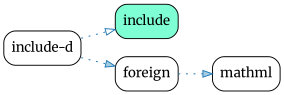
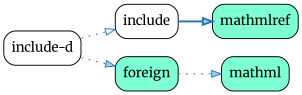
node "include": fillcolor aquamarine -> white
node "mathmlref": added
node "foreign": fillcolor white -> aquamarine
node "mathml": fillcolor white -> aquamarine
